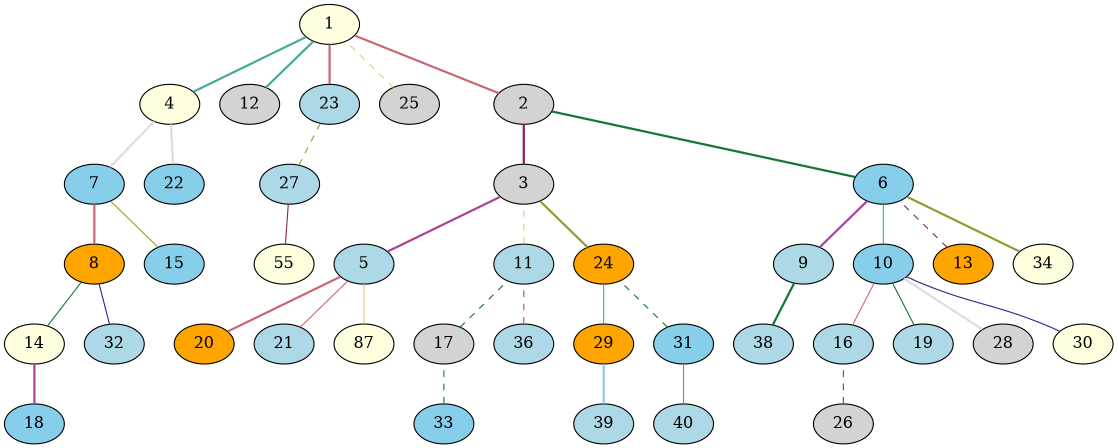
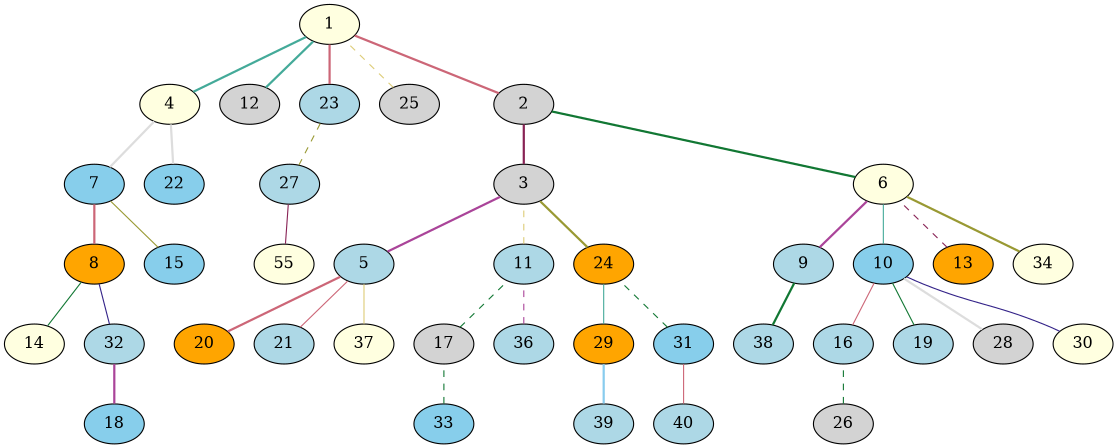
node "6": fillcolor skyblue -> lightyellow
node "87": label "87" -> "37"
edge "14" -- "18": now "32" -- "18"
